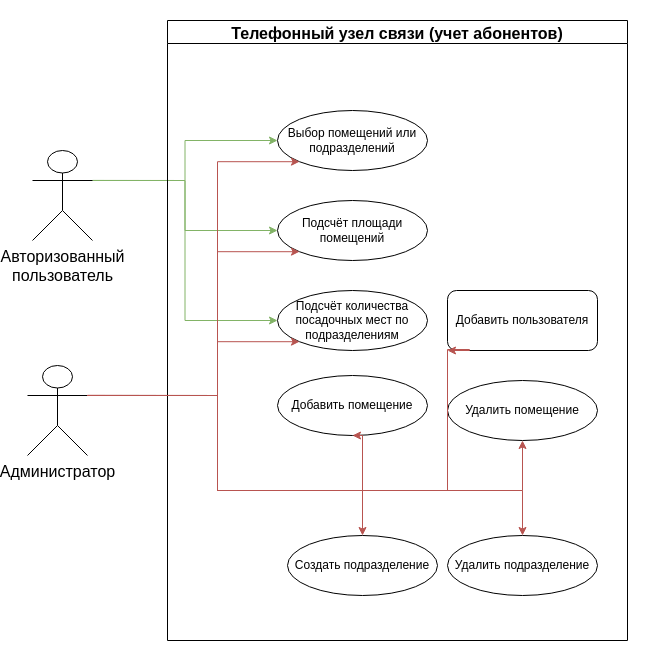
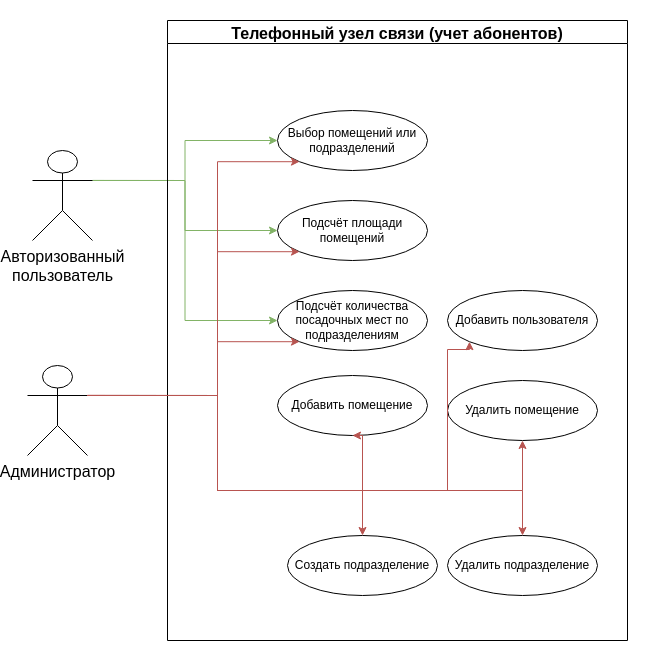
node "Добавить пользователя": shape rounded rectangle -> ellipse
